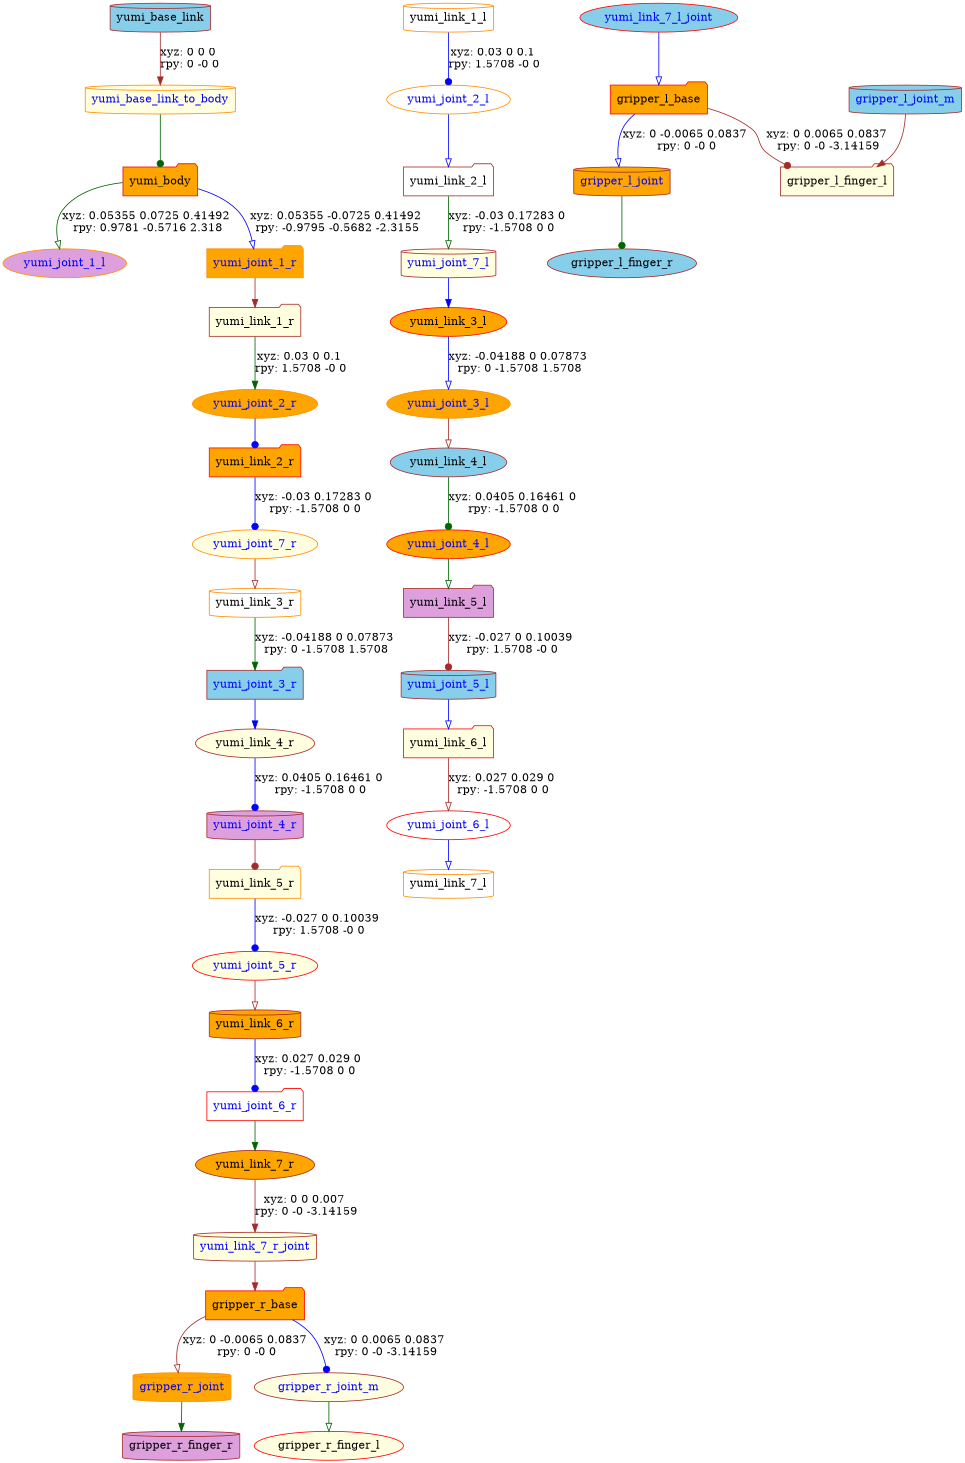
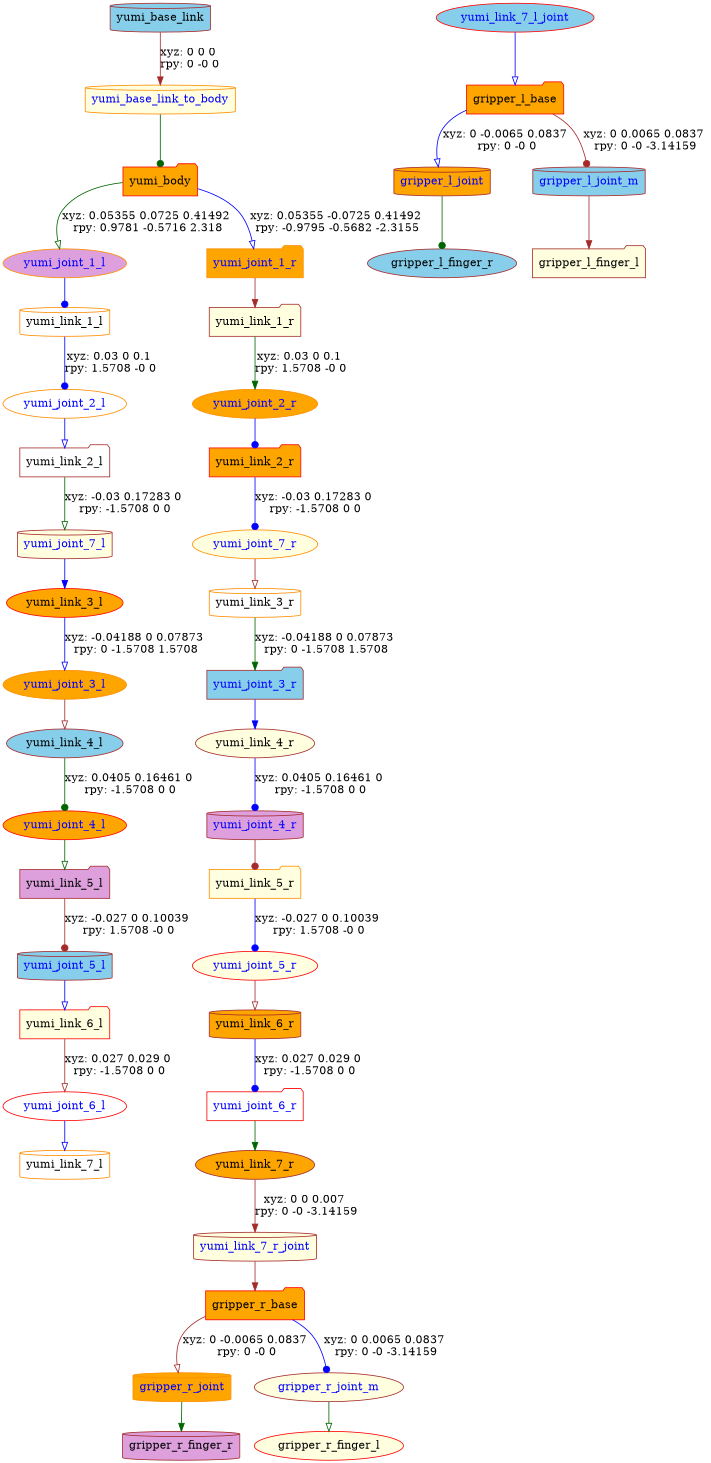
edge "gripper_l_base" -> "gripper_l_finger_l": now "gripper_l_base" -> "gripper_l_joint_m"
edge "yumi_joint_1_l" -> "yumi_link_1_l": added
